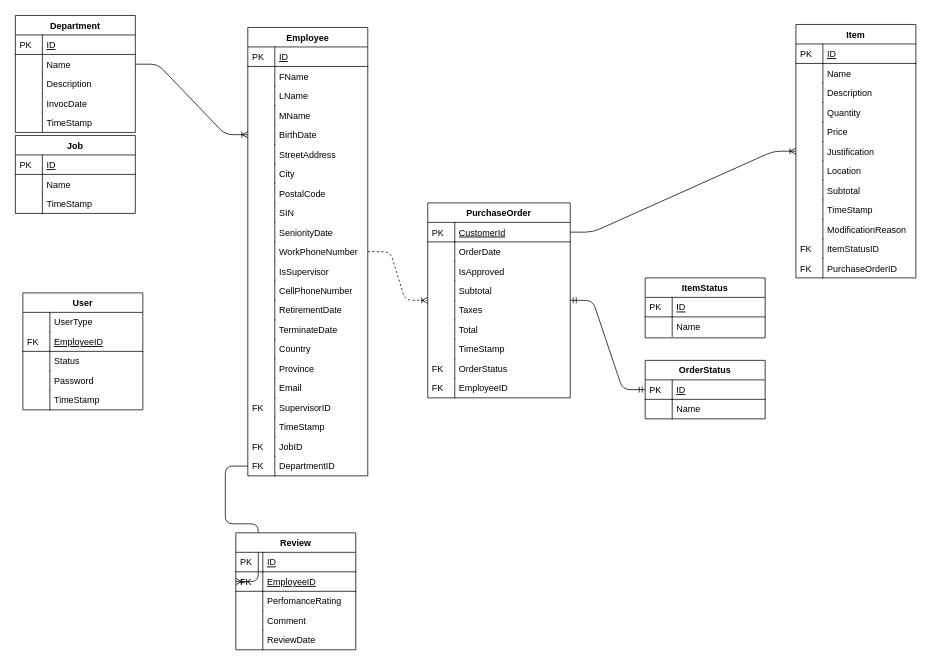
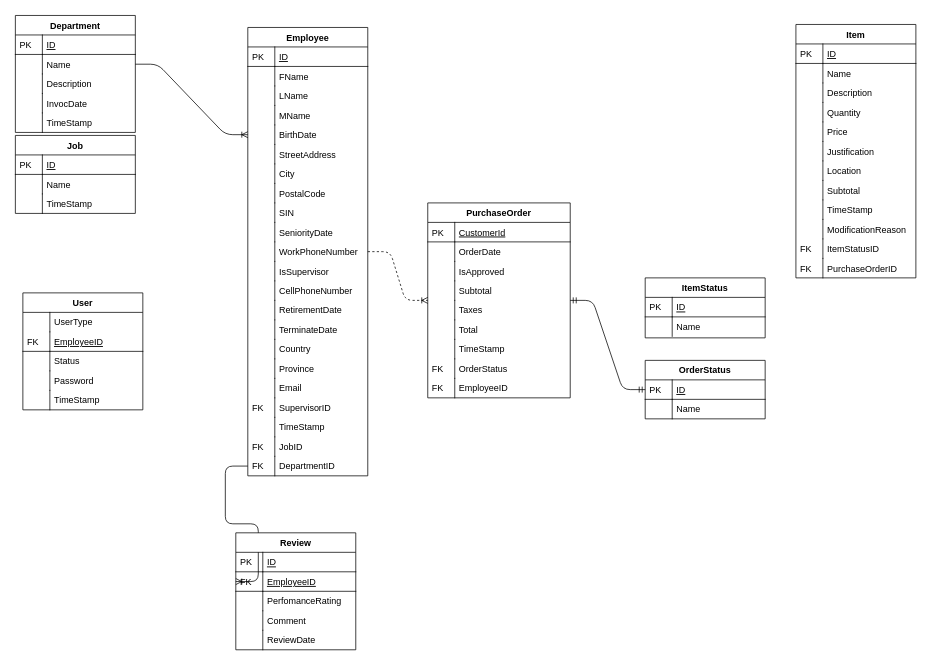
edge "CustomerId" -> "Item": removed
